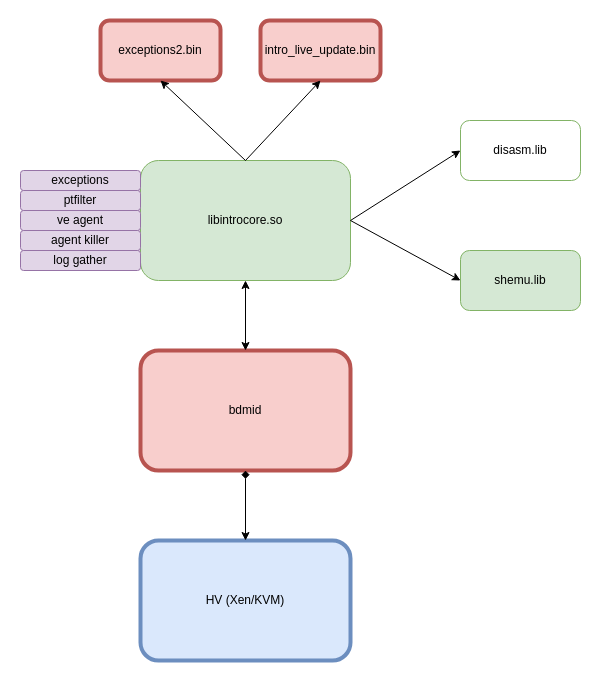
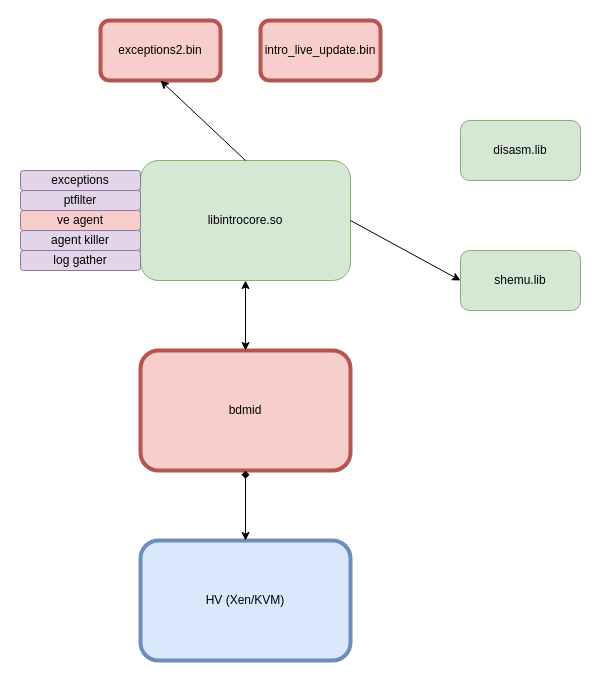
edge "libintrocore.so" -> "intro_live_update.bin": removed
node "disasm.lib": fillcolor #ffffff -> #d5e8d4
edge "libintrocore.so" -> "disasm.lib": removed
node "ve agent": fillcolor #e1d5e7 -> #f8cecc
